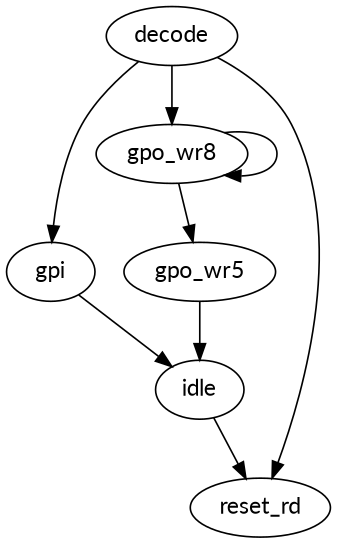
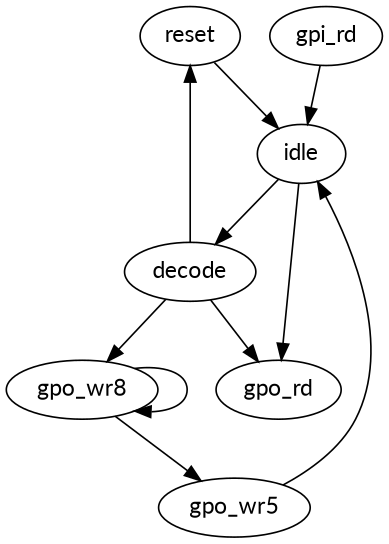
node "gpi_rd": added
edge "idle" -> "decode": added
node "gpi": label "gpi" -> "reset"
node "reset_rd": label "reset_rd" -> "gpo_rd"
